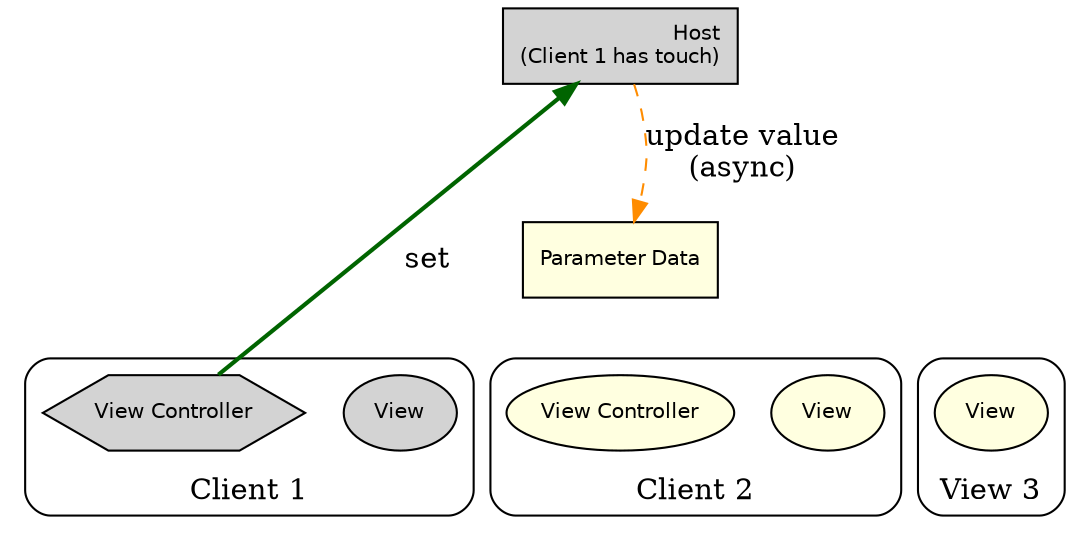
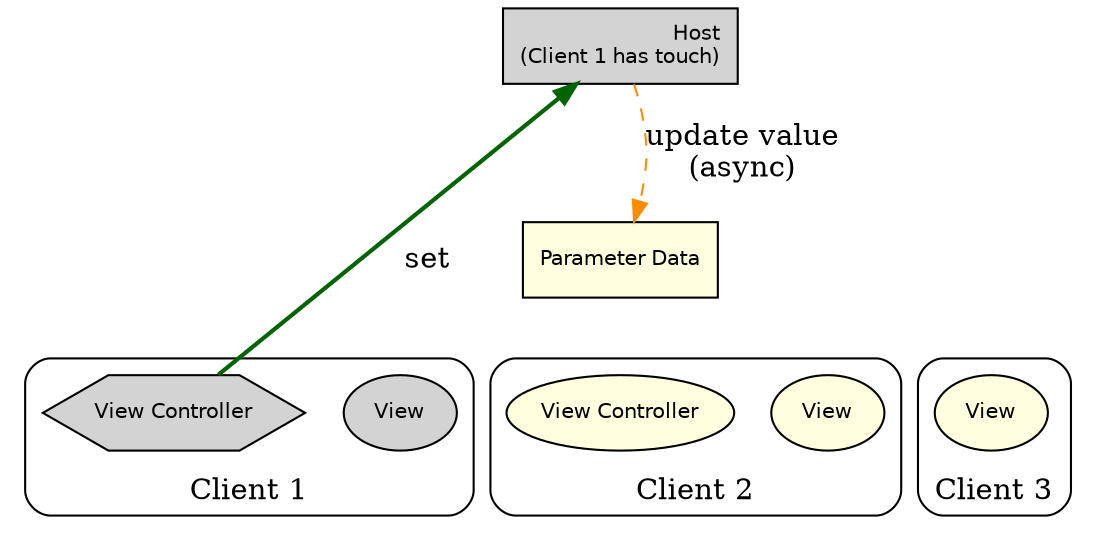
cluster "View 3": label "View 3" -> "Client 3"
